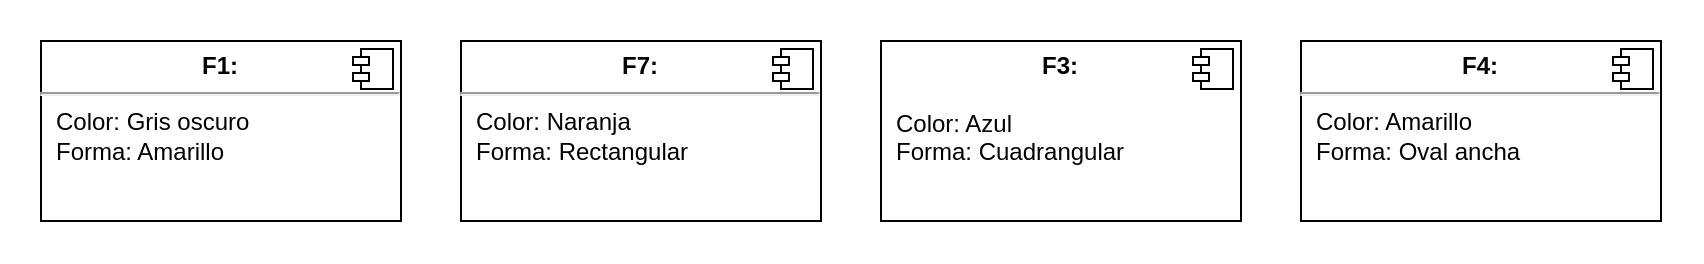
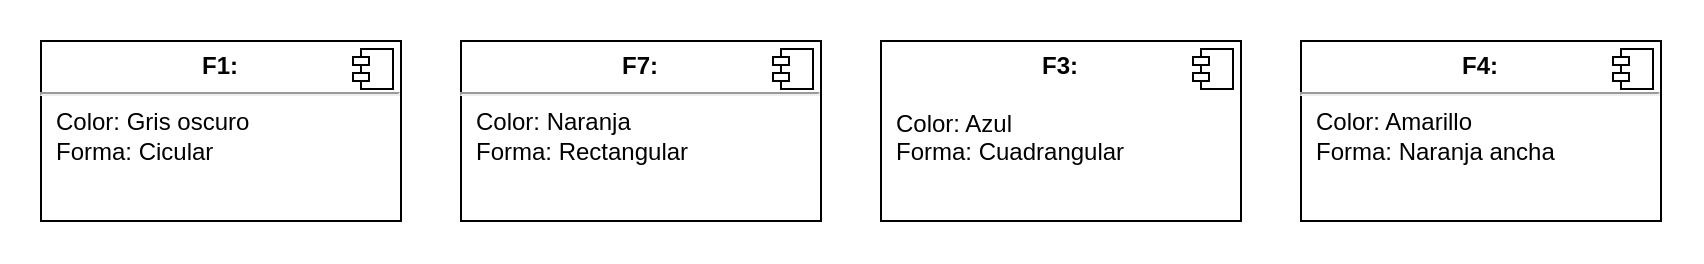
node "F1: Color: Gris oscuro Forma: Amarillo": label "F1: Color: Gris oscuro Forma: Amarillo" -> "F1: Color: Gris oscuro Forma: Cicular"
node "F4: Color: Amarillo Forma: Oval ancha": label "F4: Color: Amarillo Forma: Oval ancha" -> "F4: Color: Amarillo Forma: Naranja ancha"
